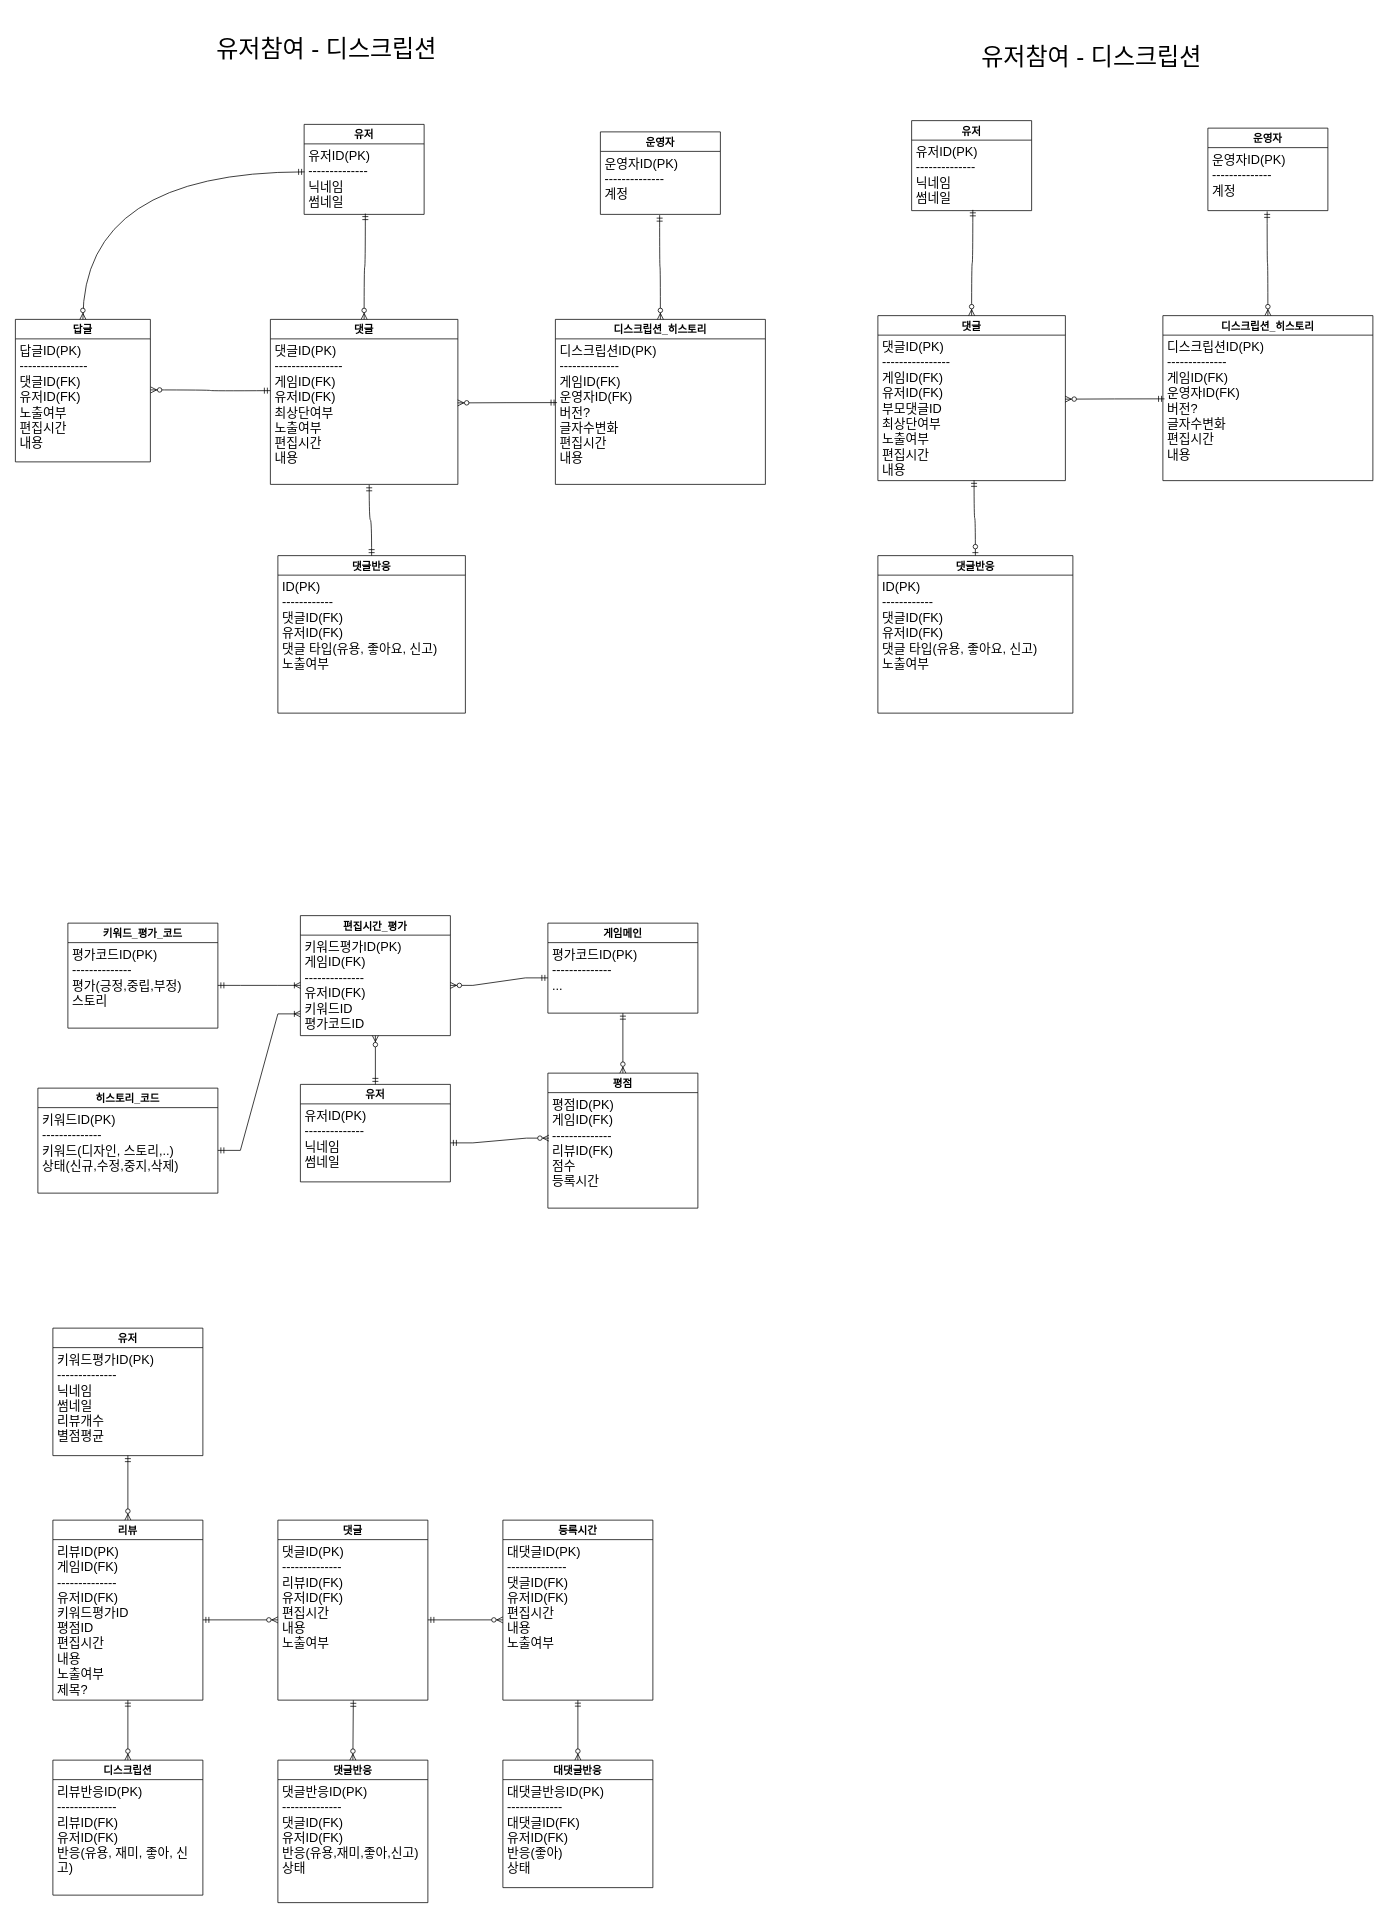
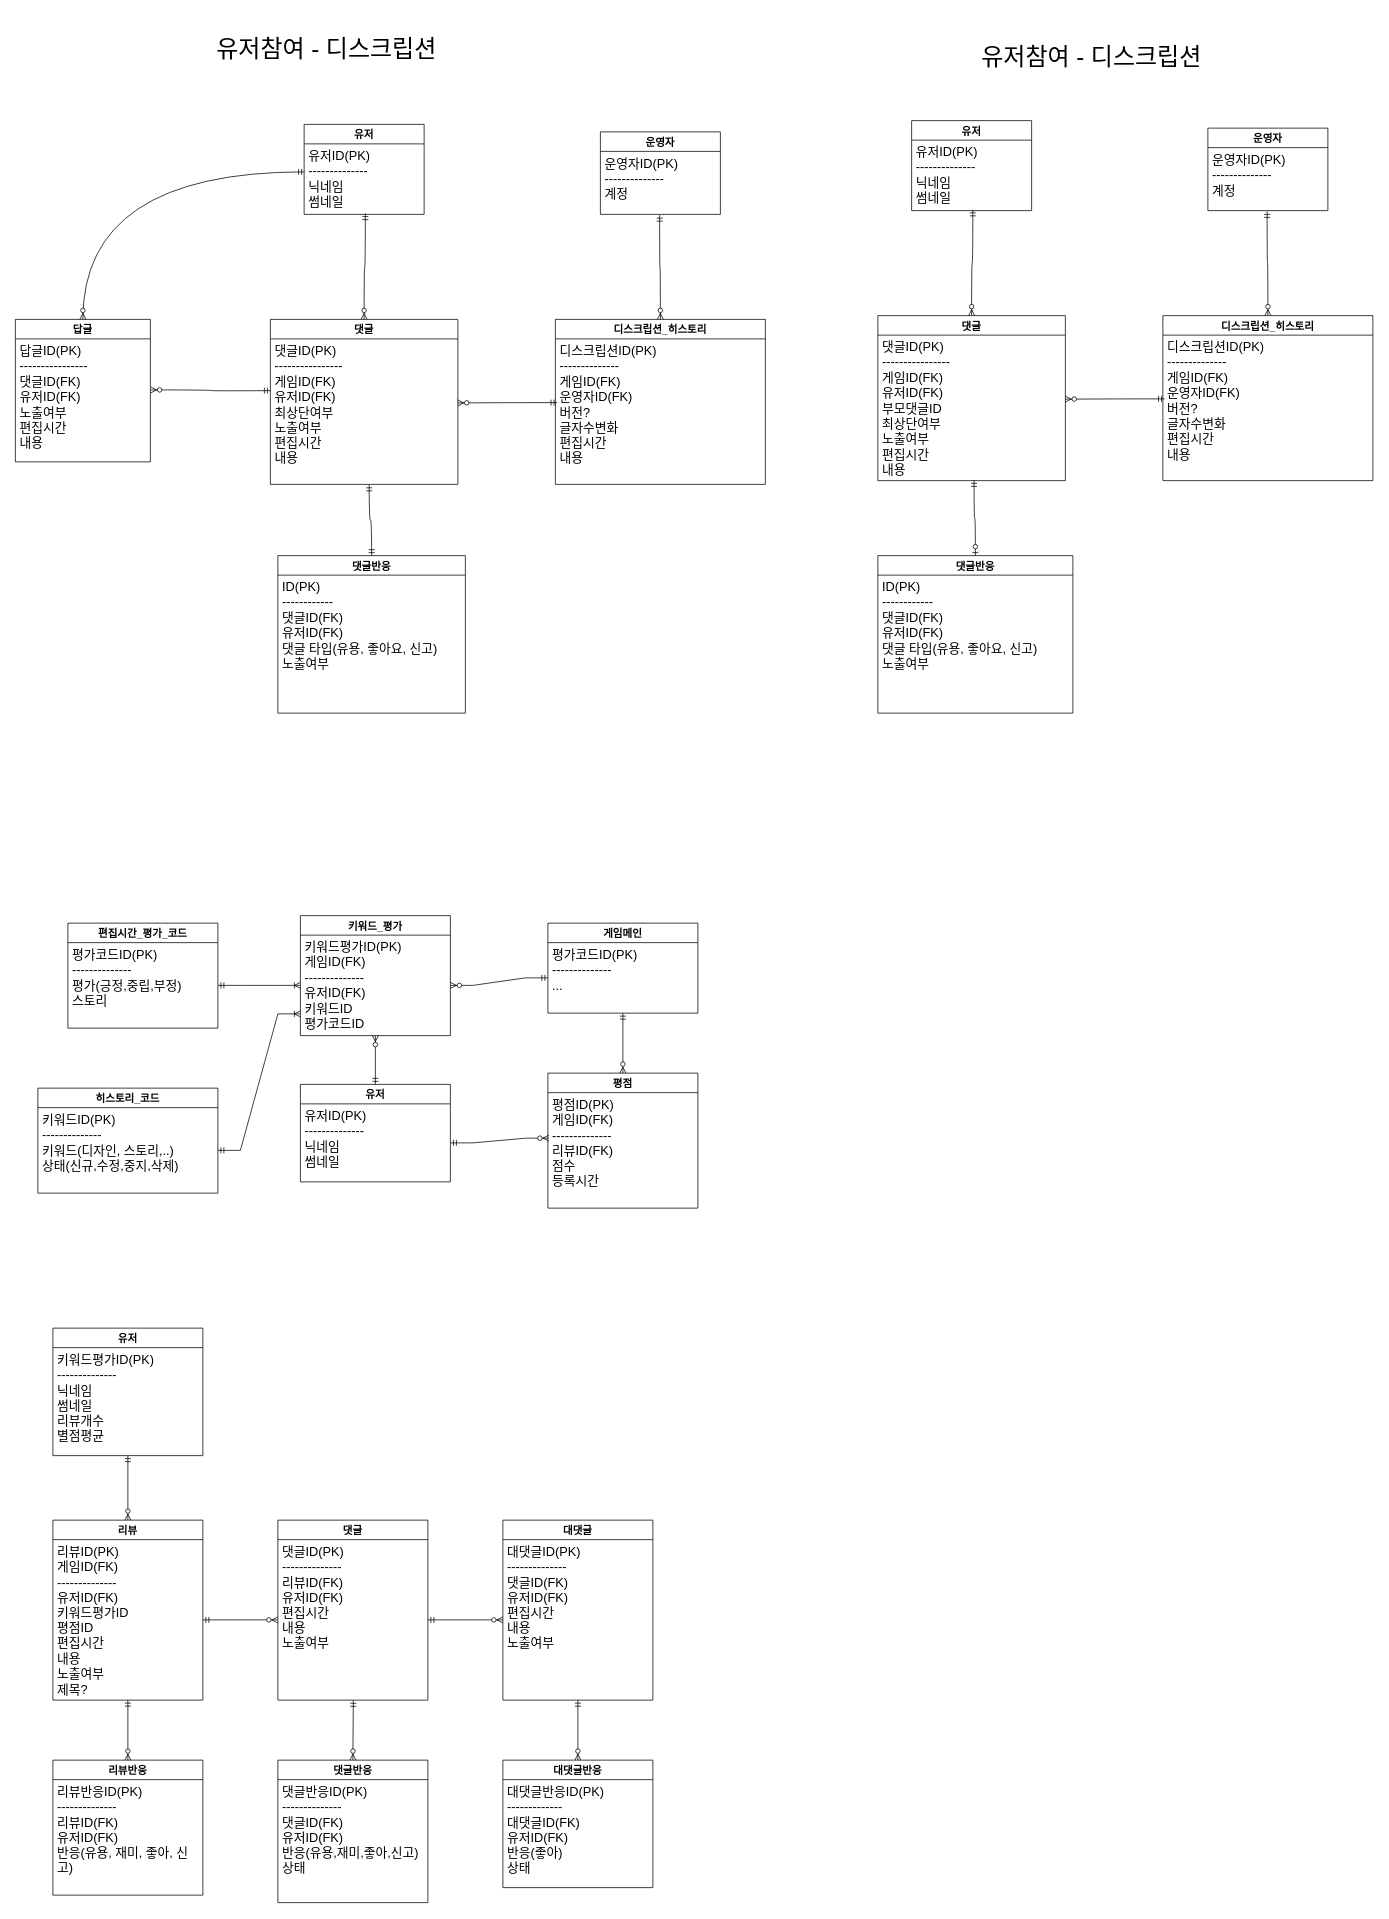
node "편집시간_평가": label "편집시간_평가" -> "키워드_평가"
node "키워드_평가_코드": label "키워드_평가_코드" -> "편집시간_평가_코드"
node "등록시간": label "등록시간" -> "대댓글"
node "디스크립션": label "디스크립션" -> "리뷰반응"
